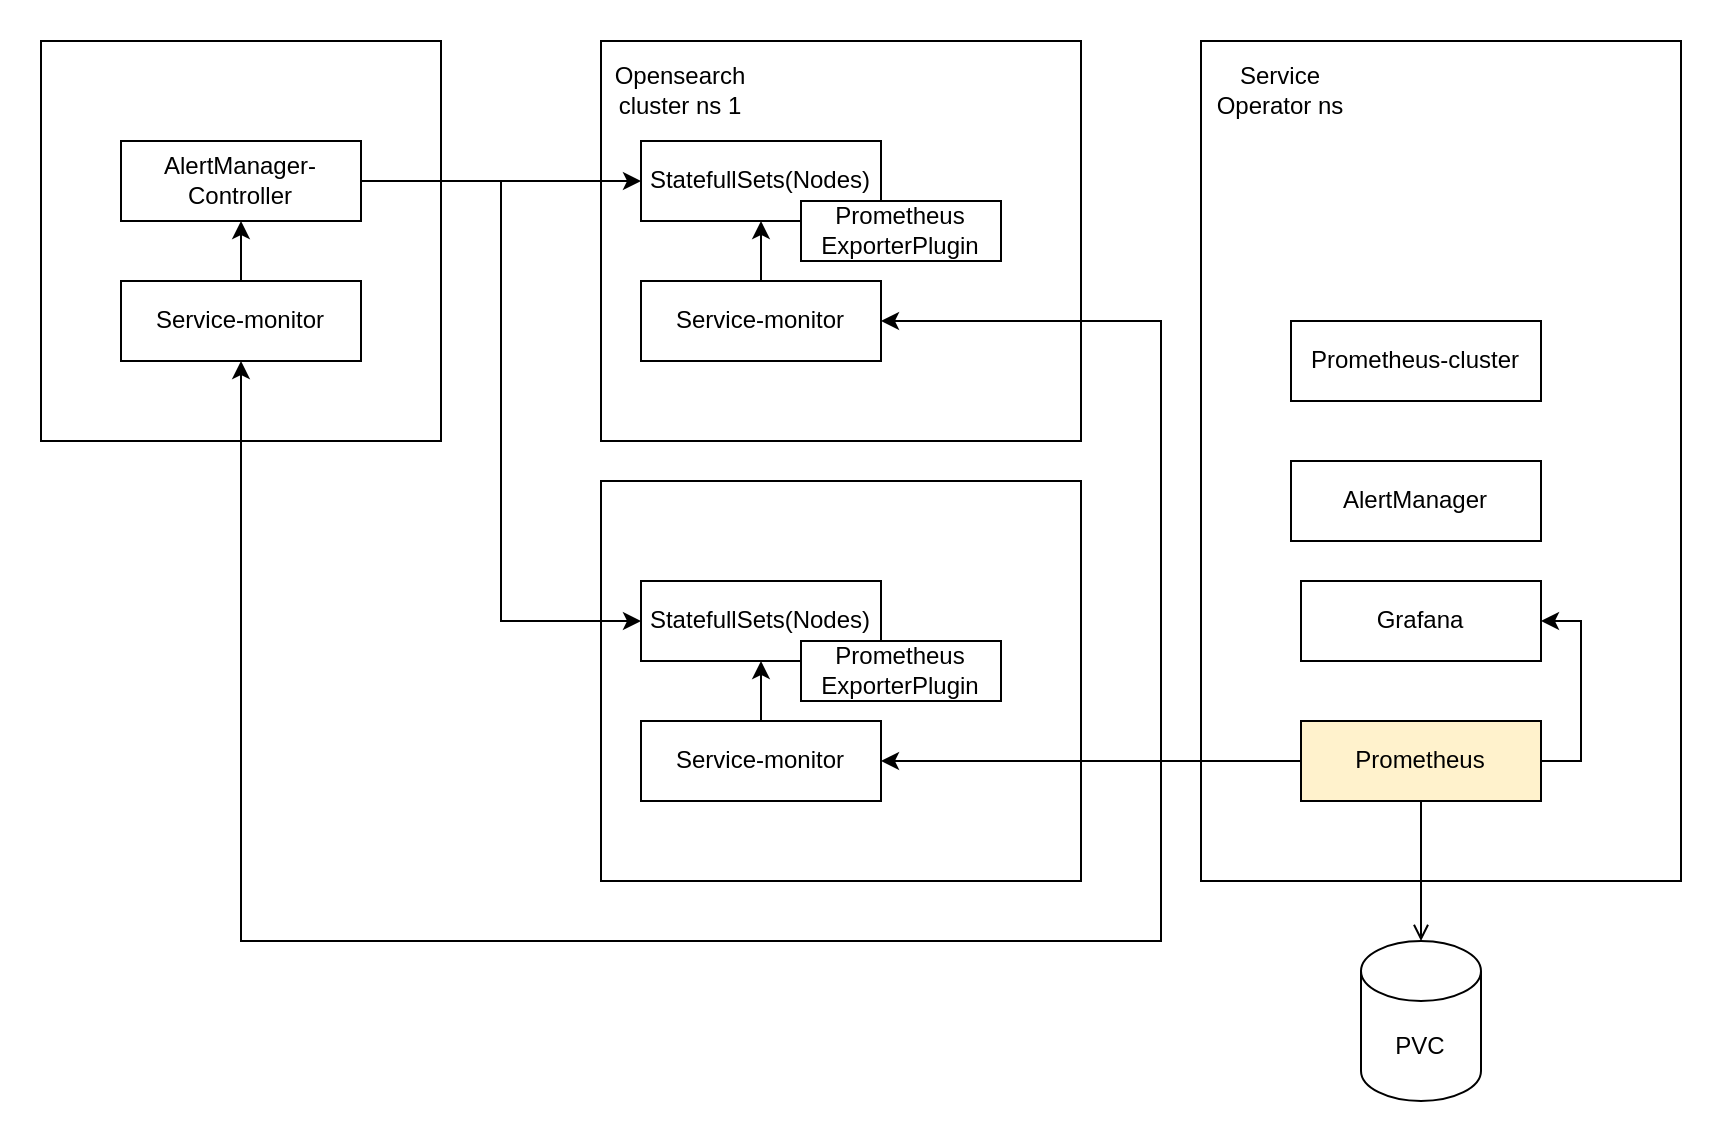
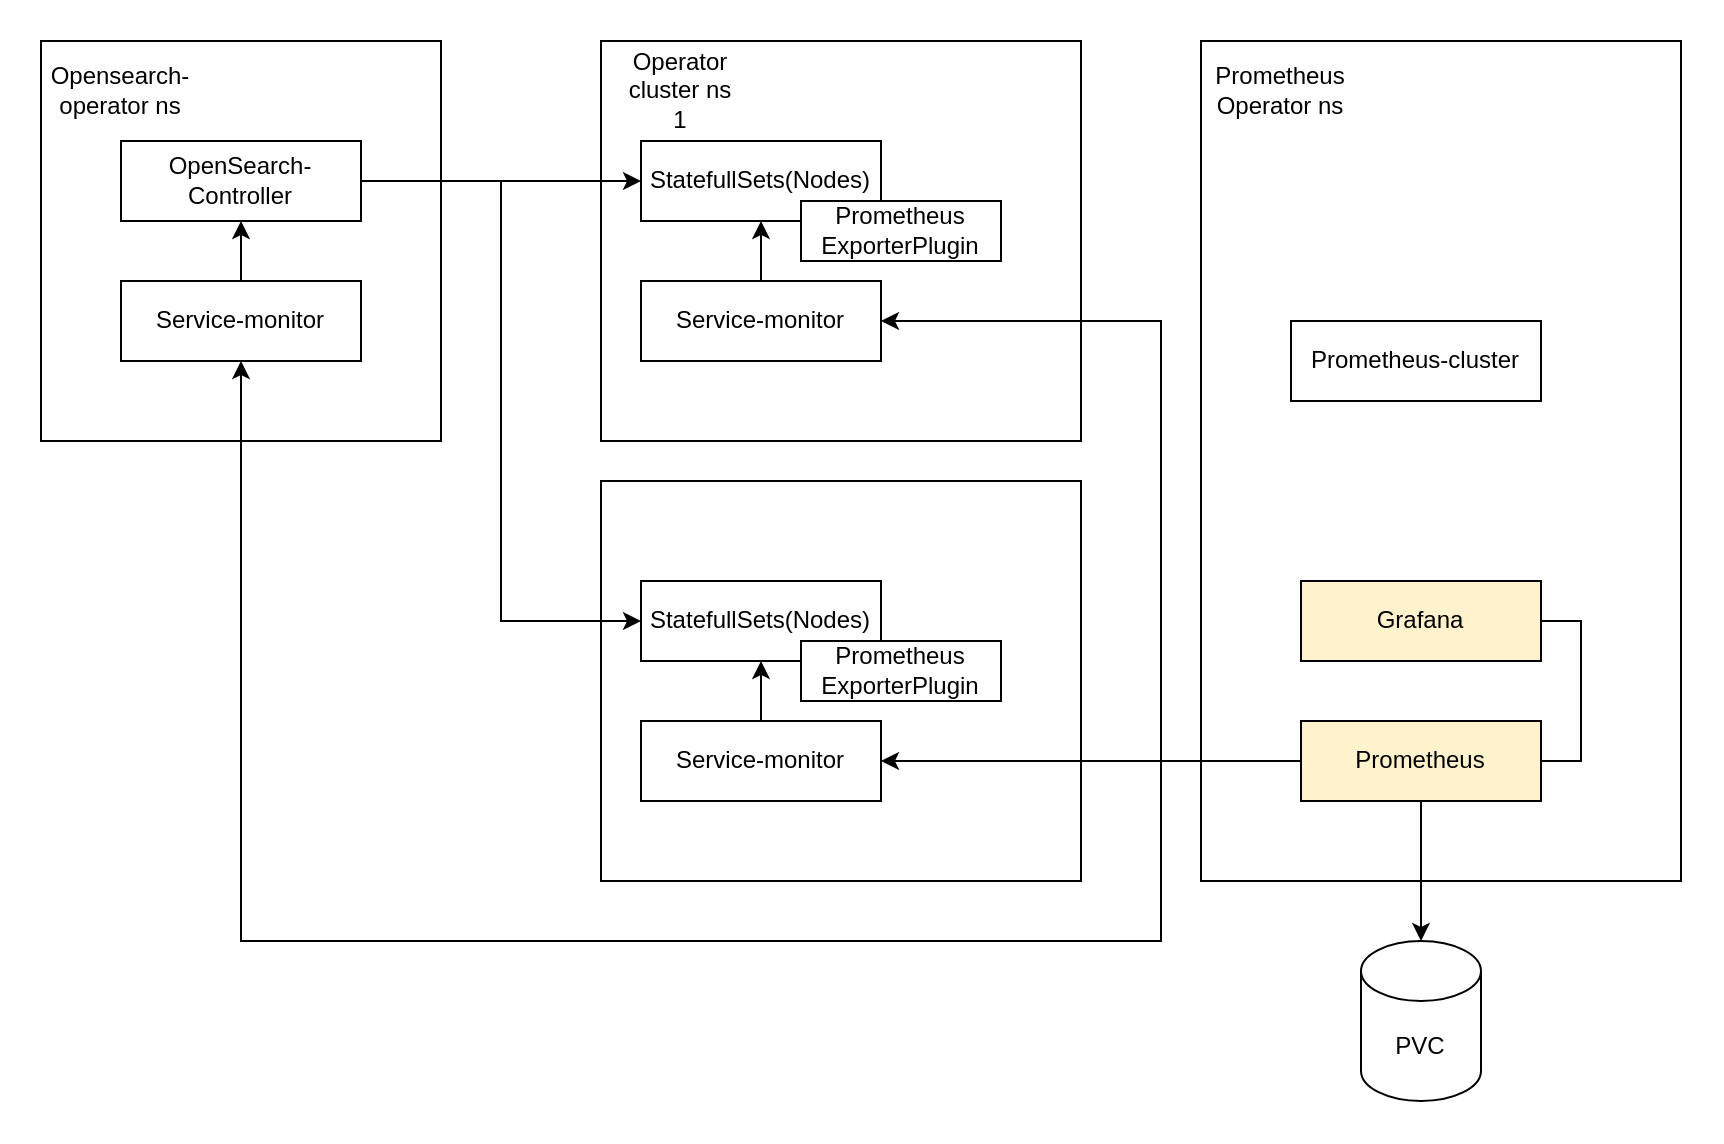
node "Opensearch-operator ns": added
node "Opensearch cluster ns 1": label "Opensearch cluster ns 1" -> "Operator cluster ns 1"
node "Service Operator ns": label "Service Operator ns" -> "Prometheus Operator ns"
node "AlertManager-Controller": label "AlertManager-Controller" -> "OpenSearch-Controller"
node "AlertManager": removed
node "Grafana": fillcolor #ffffff -> #fff2cc
edge "Prometheus" -> "Grafana": arrowhead classic -> none
edge "Prometheus" -> "PVC": arrowhead open -> classic
